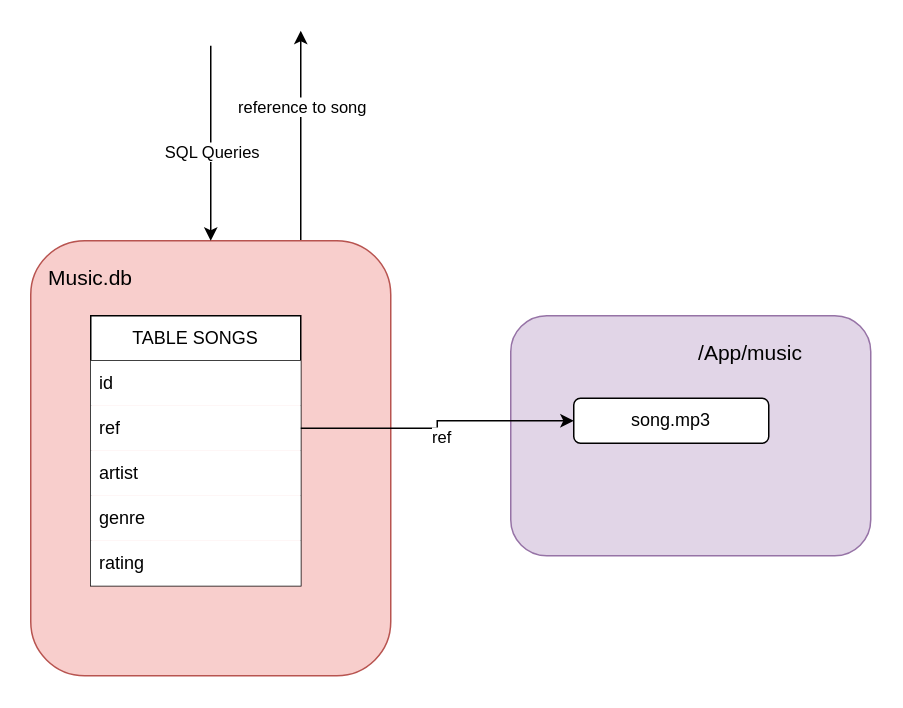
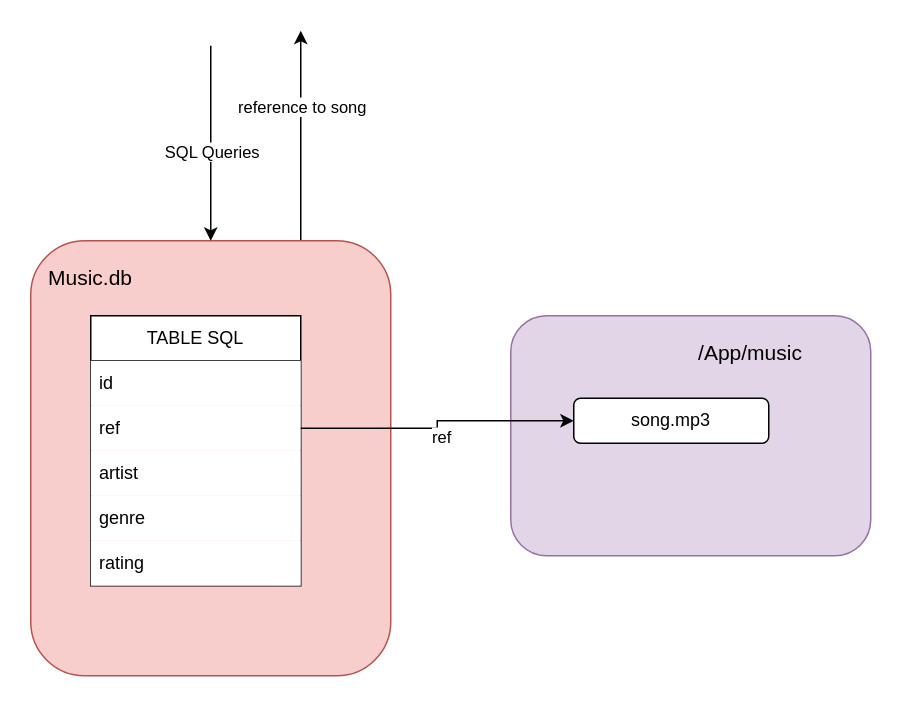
node "TABLE SONGS": label "TABLE SONGS" -> "TABLE SQL"
